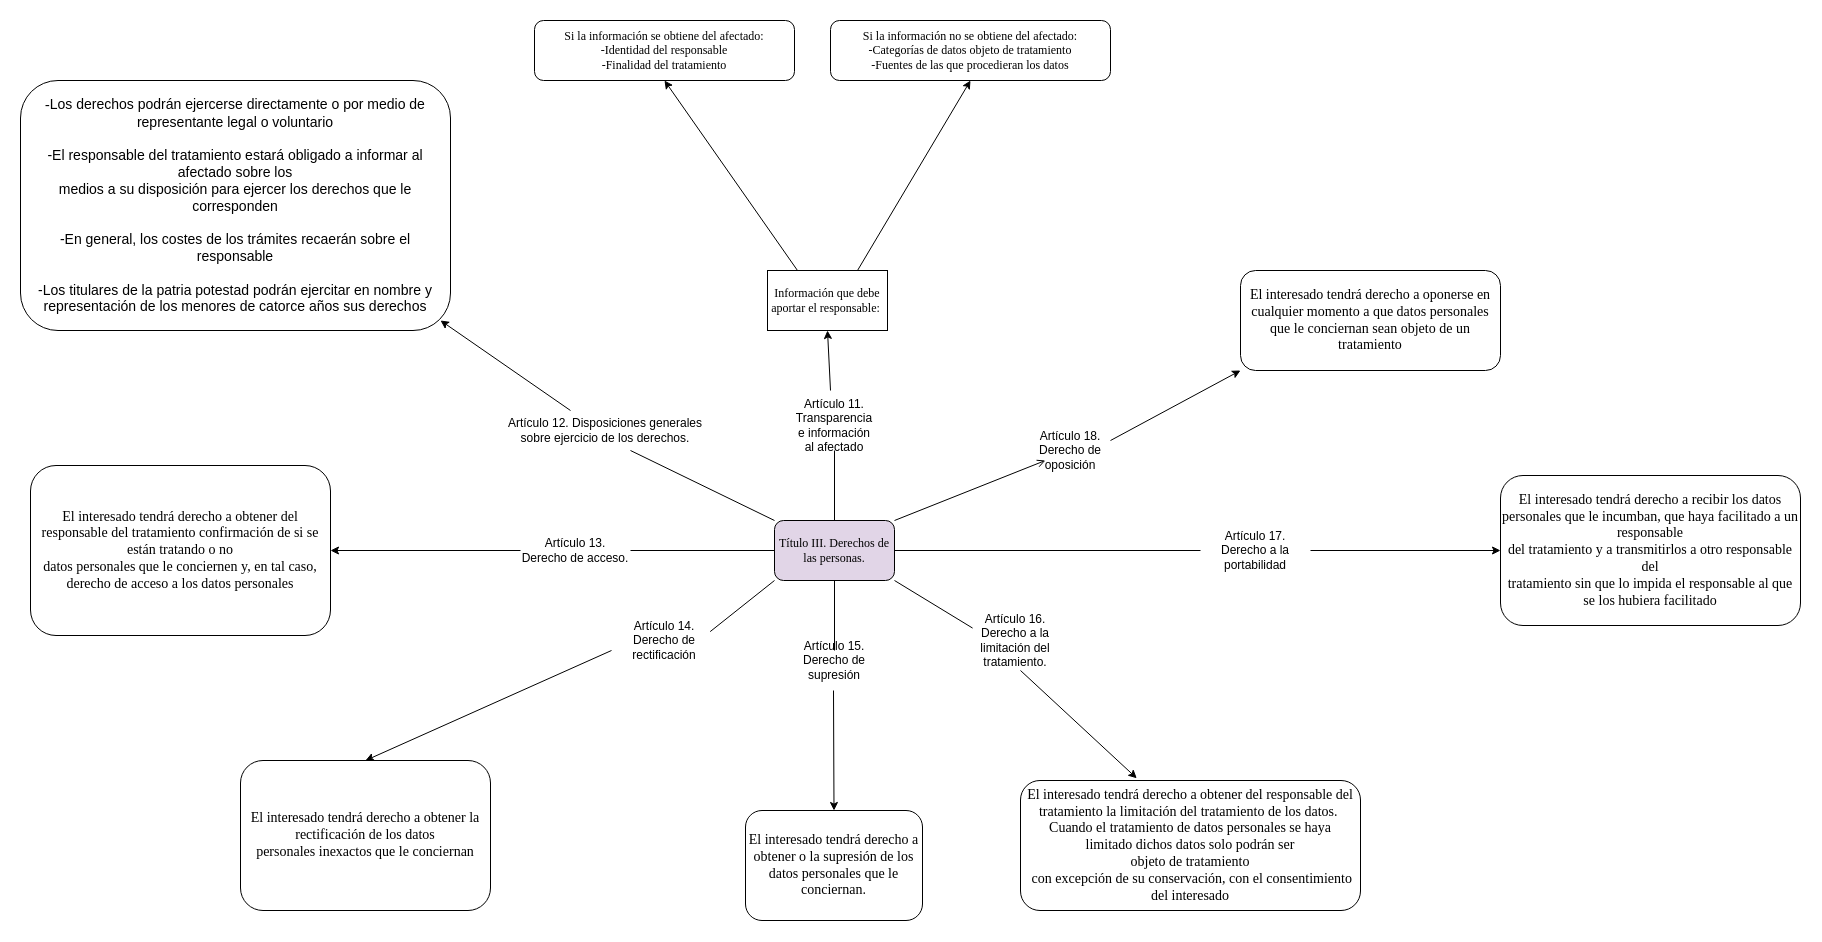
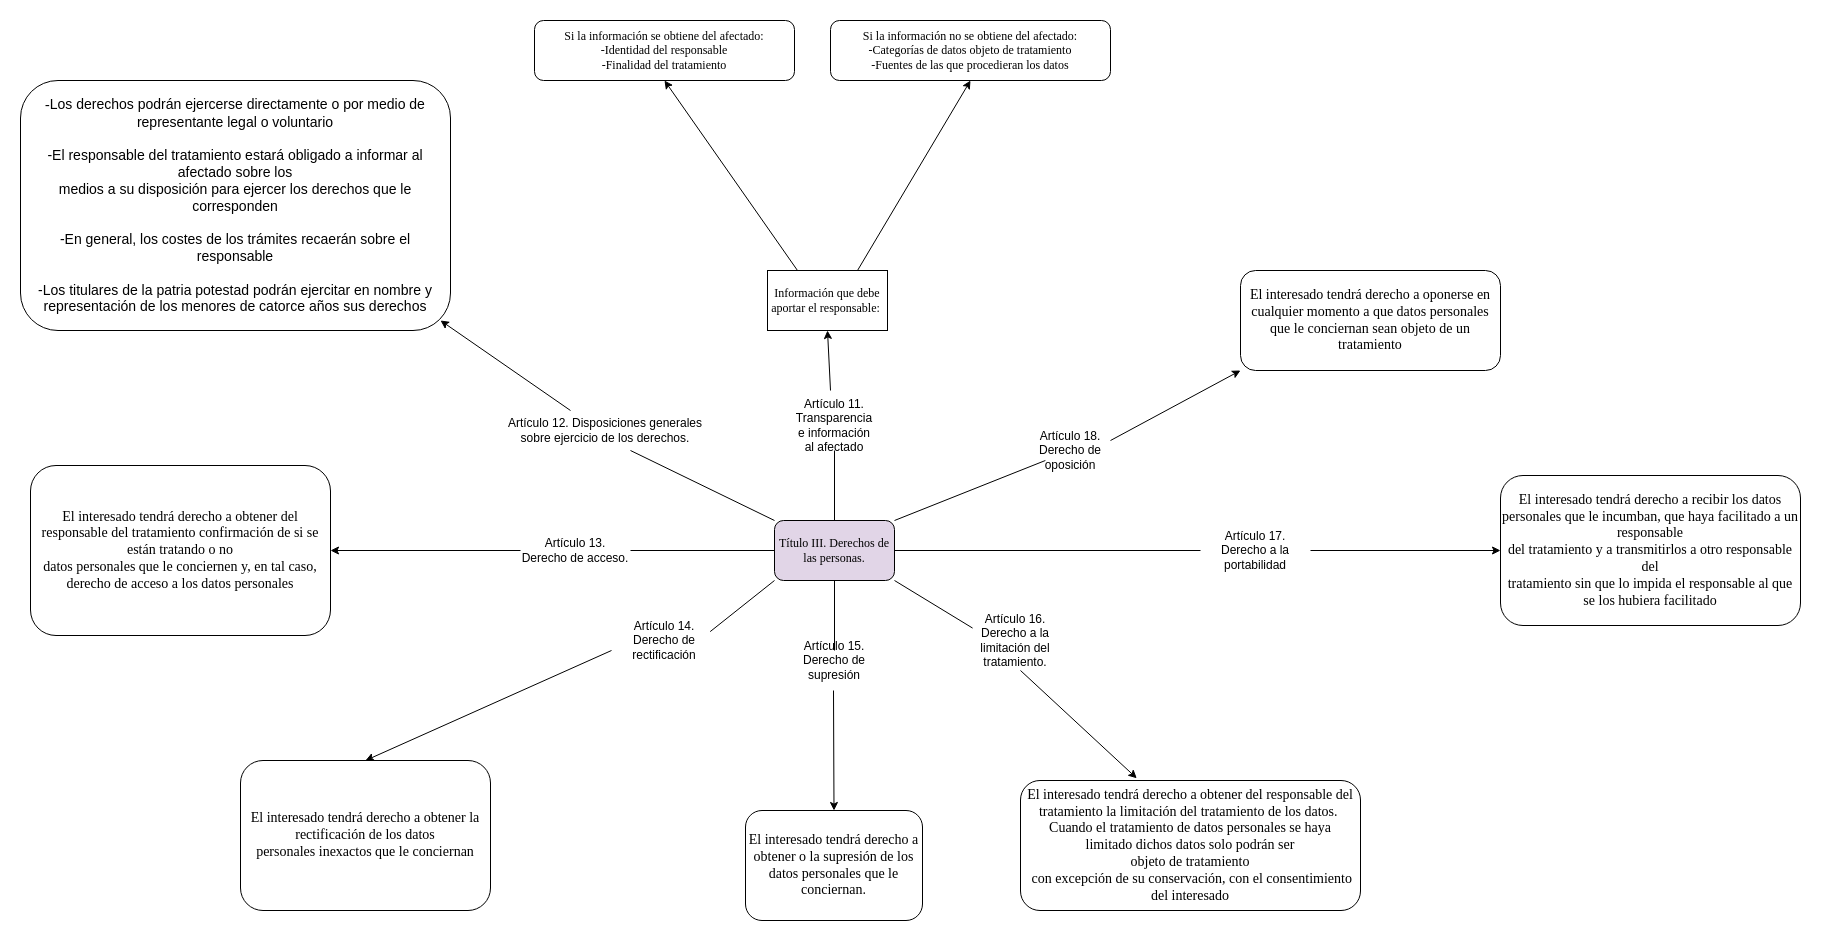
edge "Título III. Derechos de las personas." -> "Artículo 18. Derecho de oposición": arrowhead open -> none
